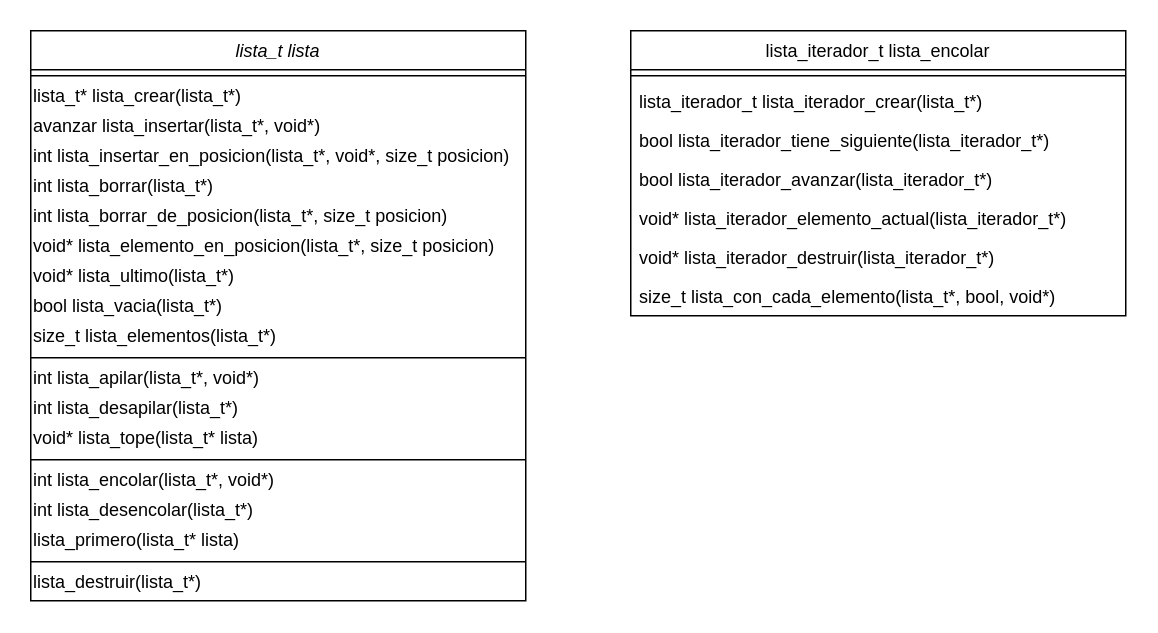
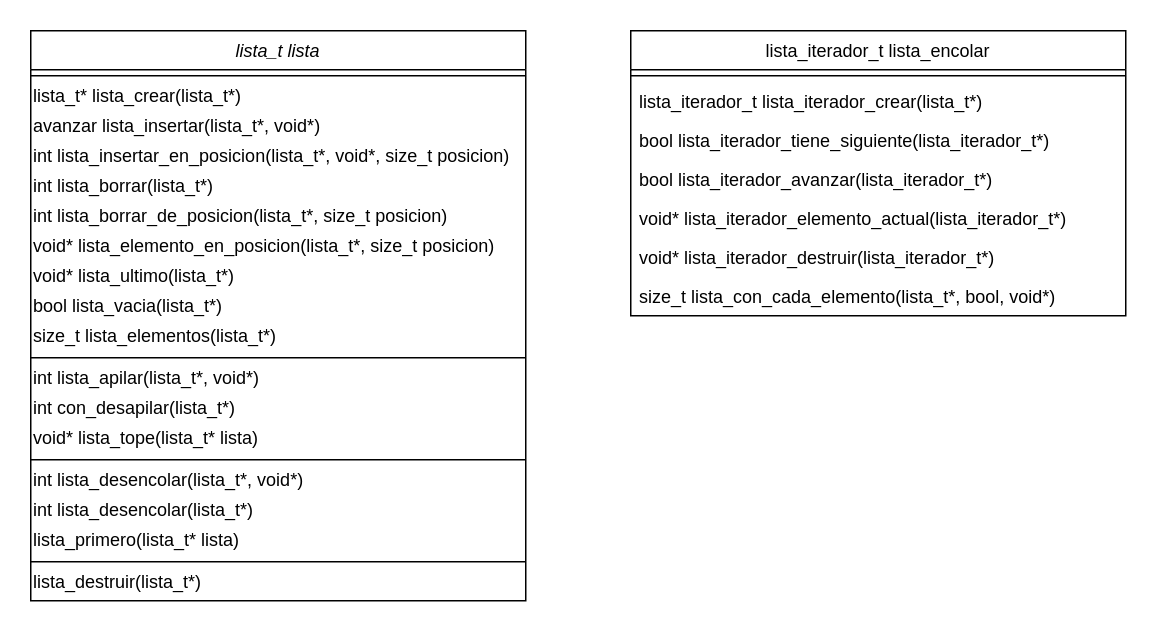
node "int lista_desapilar(lista_t*)": label "int lista_desapilar(lista_t*)" -> "int con_desapilar(lista_t*)"
node "int lista_encolar(lista_t*, void*)": label "int lista_encolar(lista_t*, void*)" -> "int lista_desencolar(lista_t*, void*)"
